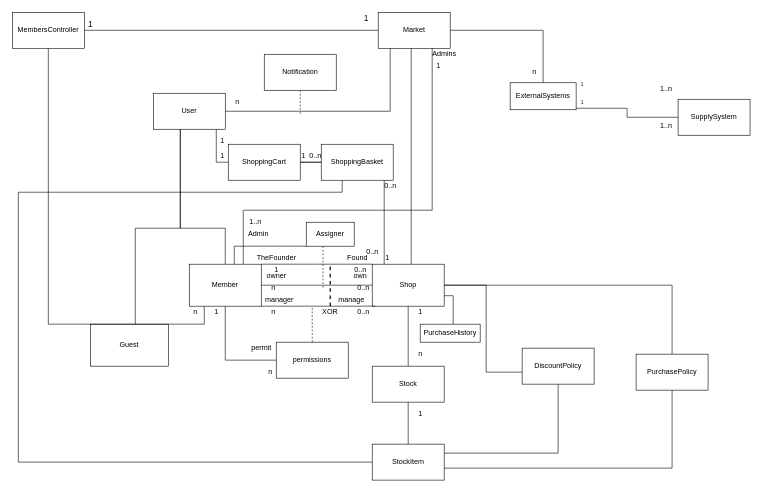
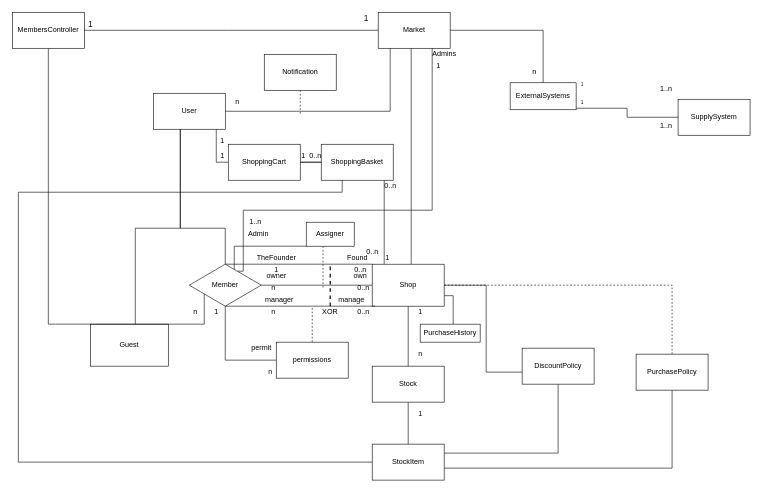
node "Member": shape rectangle -> diamond
edge "Shop" -- "PurchasePolicy": style solid -> dashed
